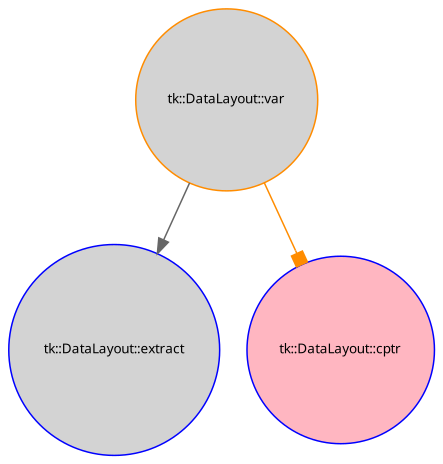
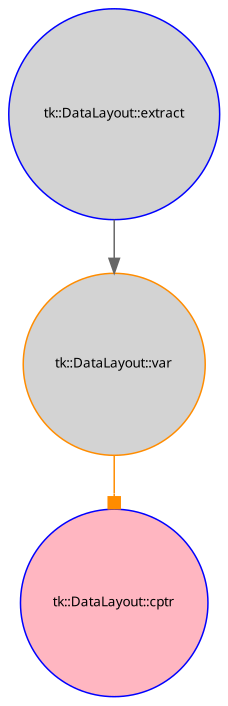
edge "tk::DataLayout::var" -> "tk::DataLayout::extract": reversed
